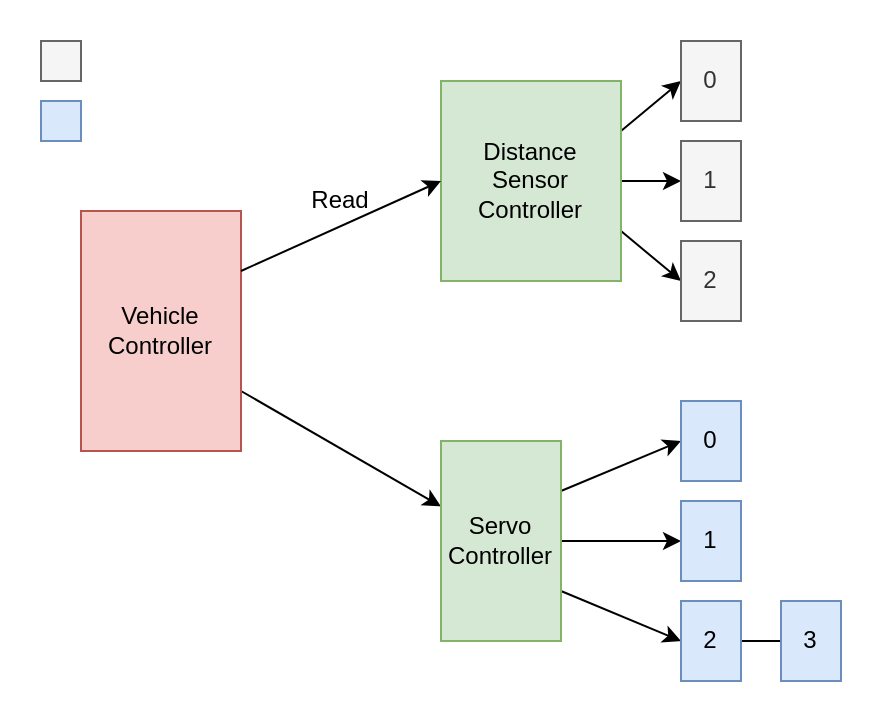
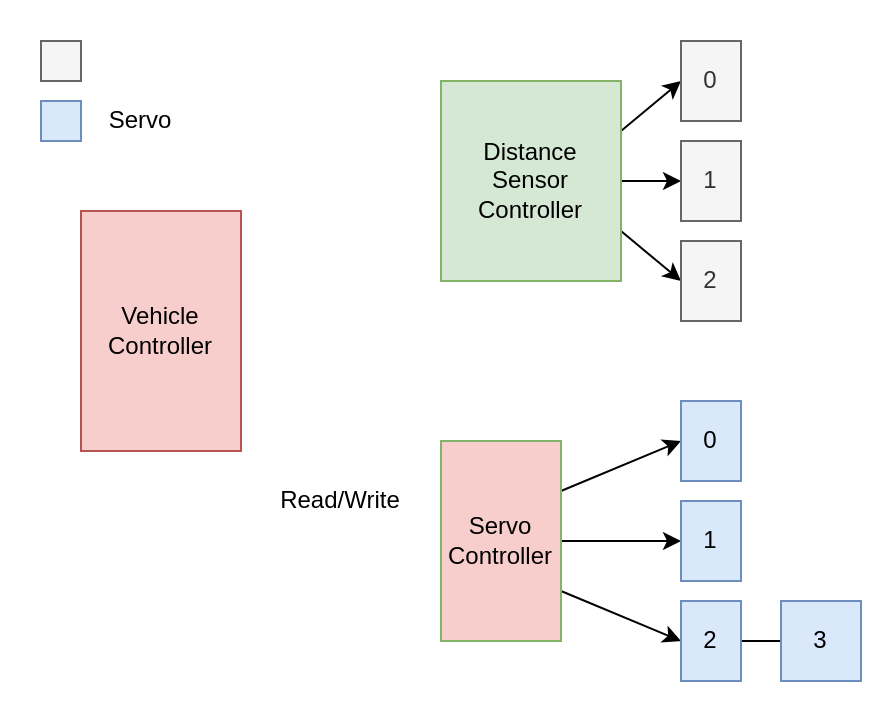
node "Servo": added
node "Read": removed
edge "Vehicle Controller" -> "Distance Sensor Controller": removed
edge "Vehicle Controller" -> "Servo Controller": removed
node "Read/Write": added
node "Servo Controller": fillcolor #d5e8d4 -> #f8cecc
node "3": size 60x80 -> 80x80
